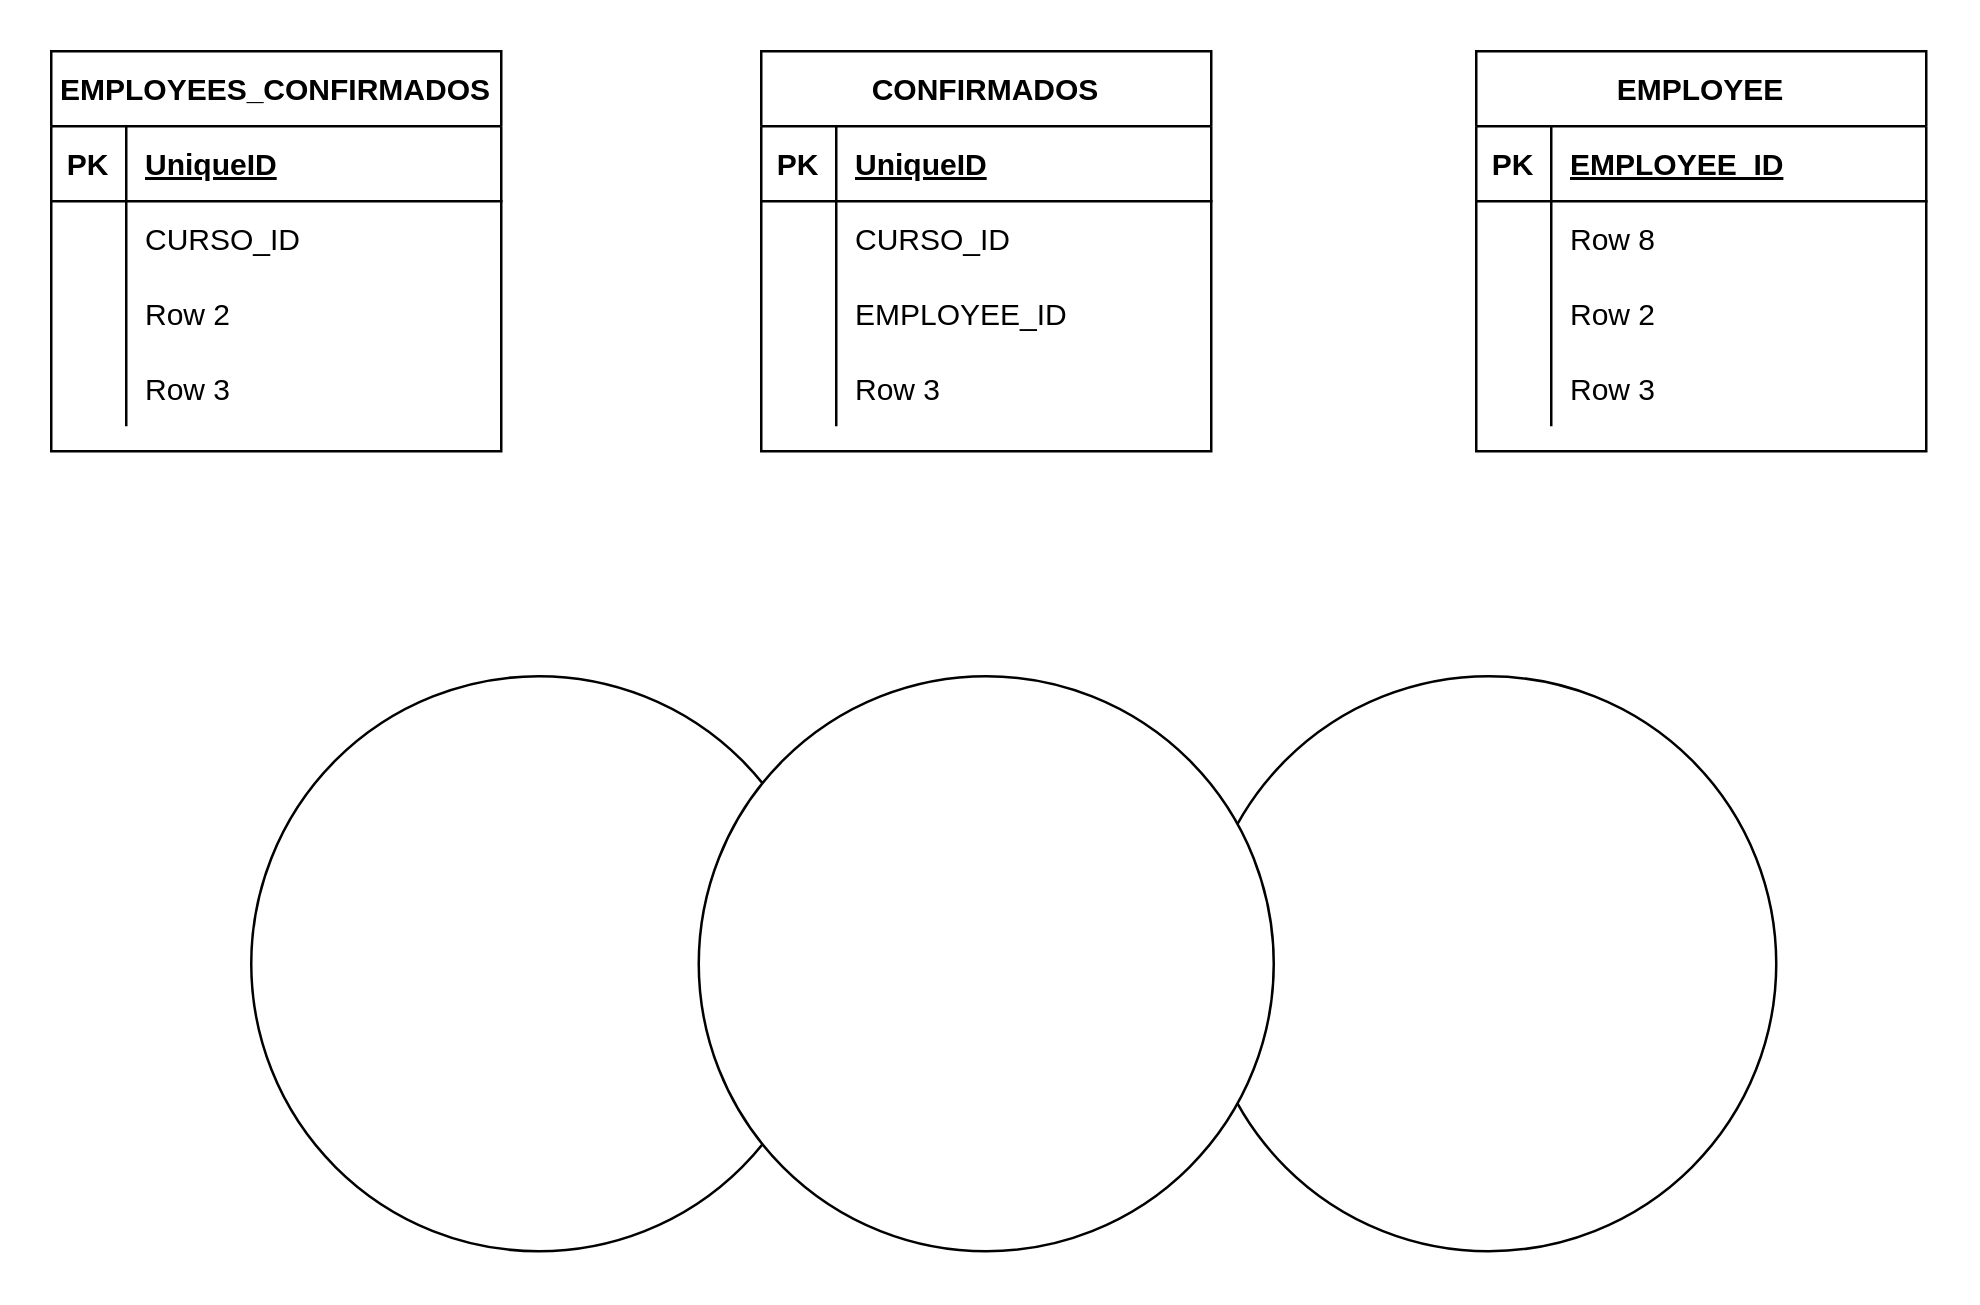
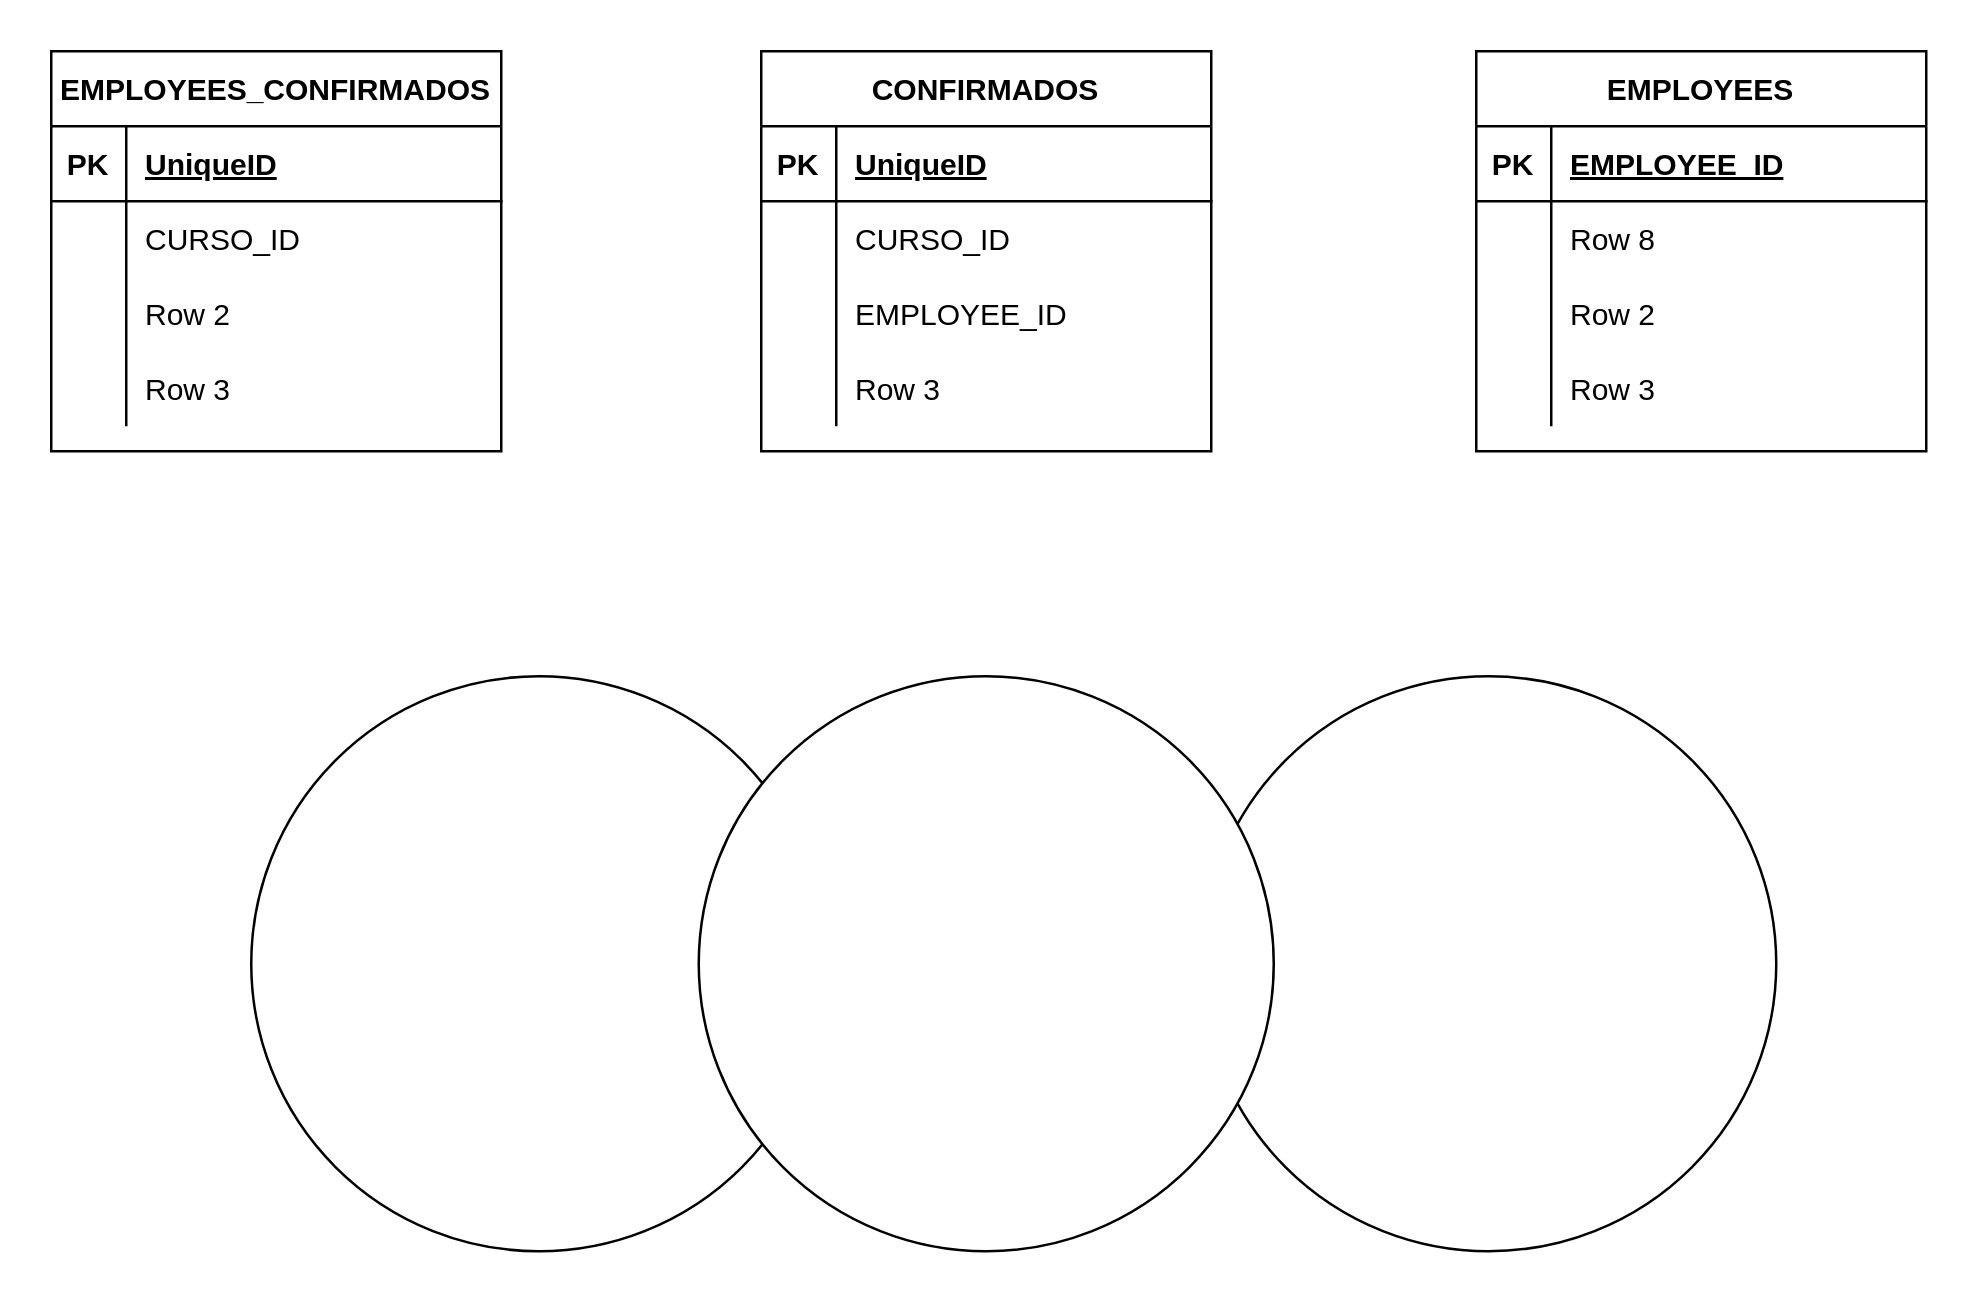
node "EMPLOYEE": label "EMPLOYEE" -> "EMPLOYEES"
